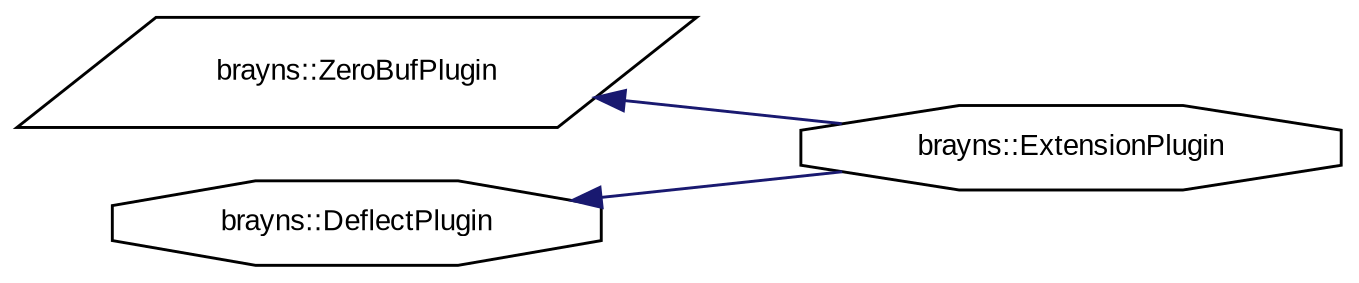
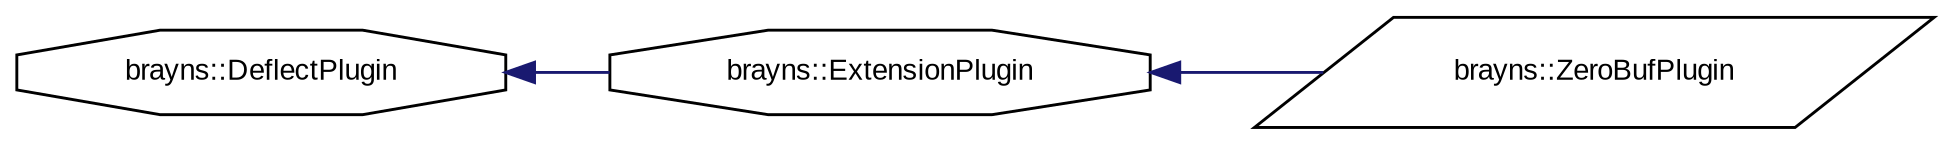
edge "brayns::ExtensionPlugin" -> "brayns::ZeroBufPlugin": reversed
